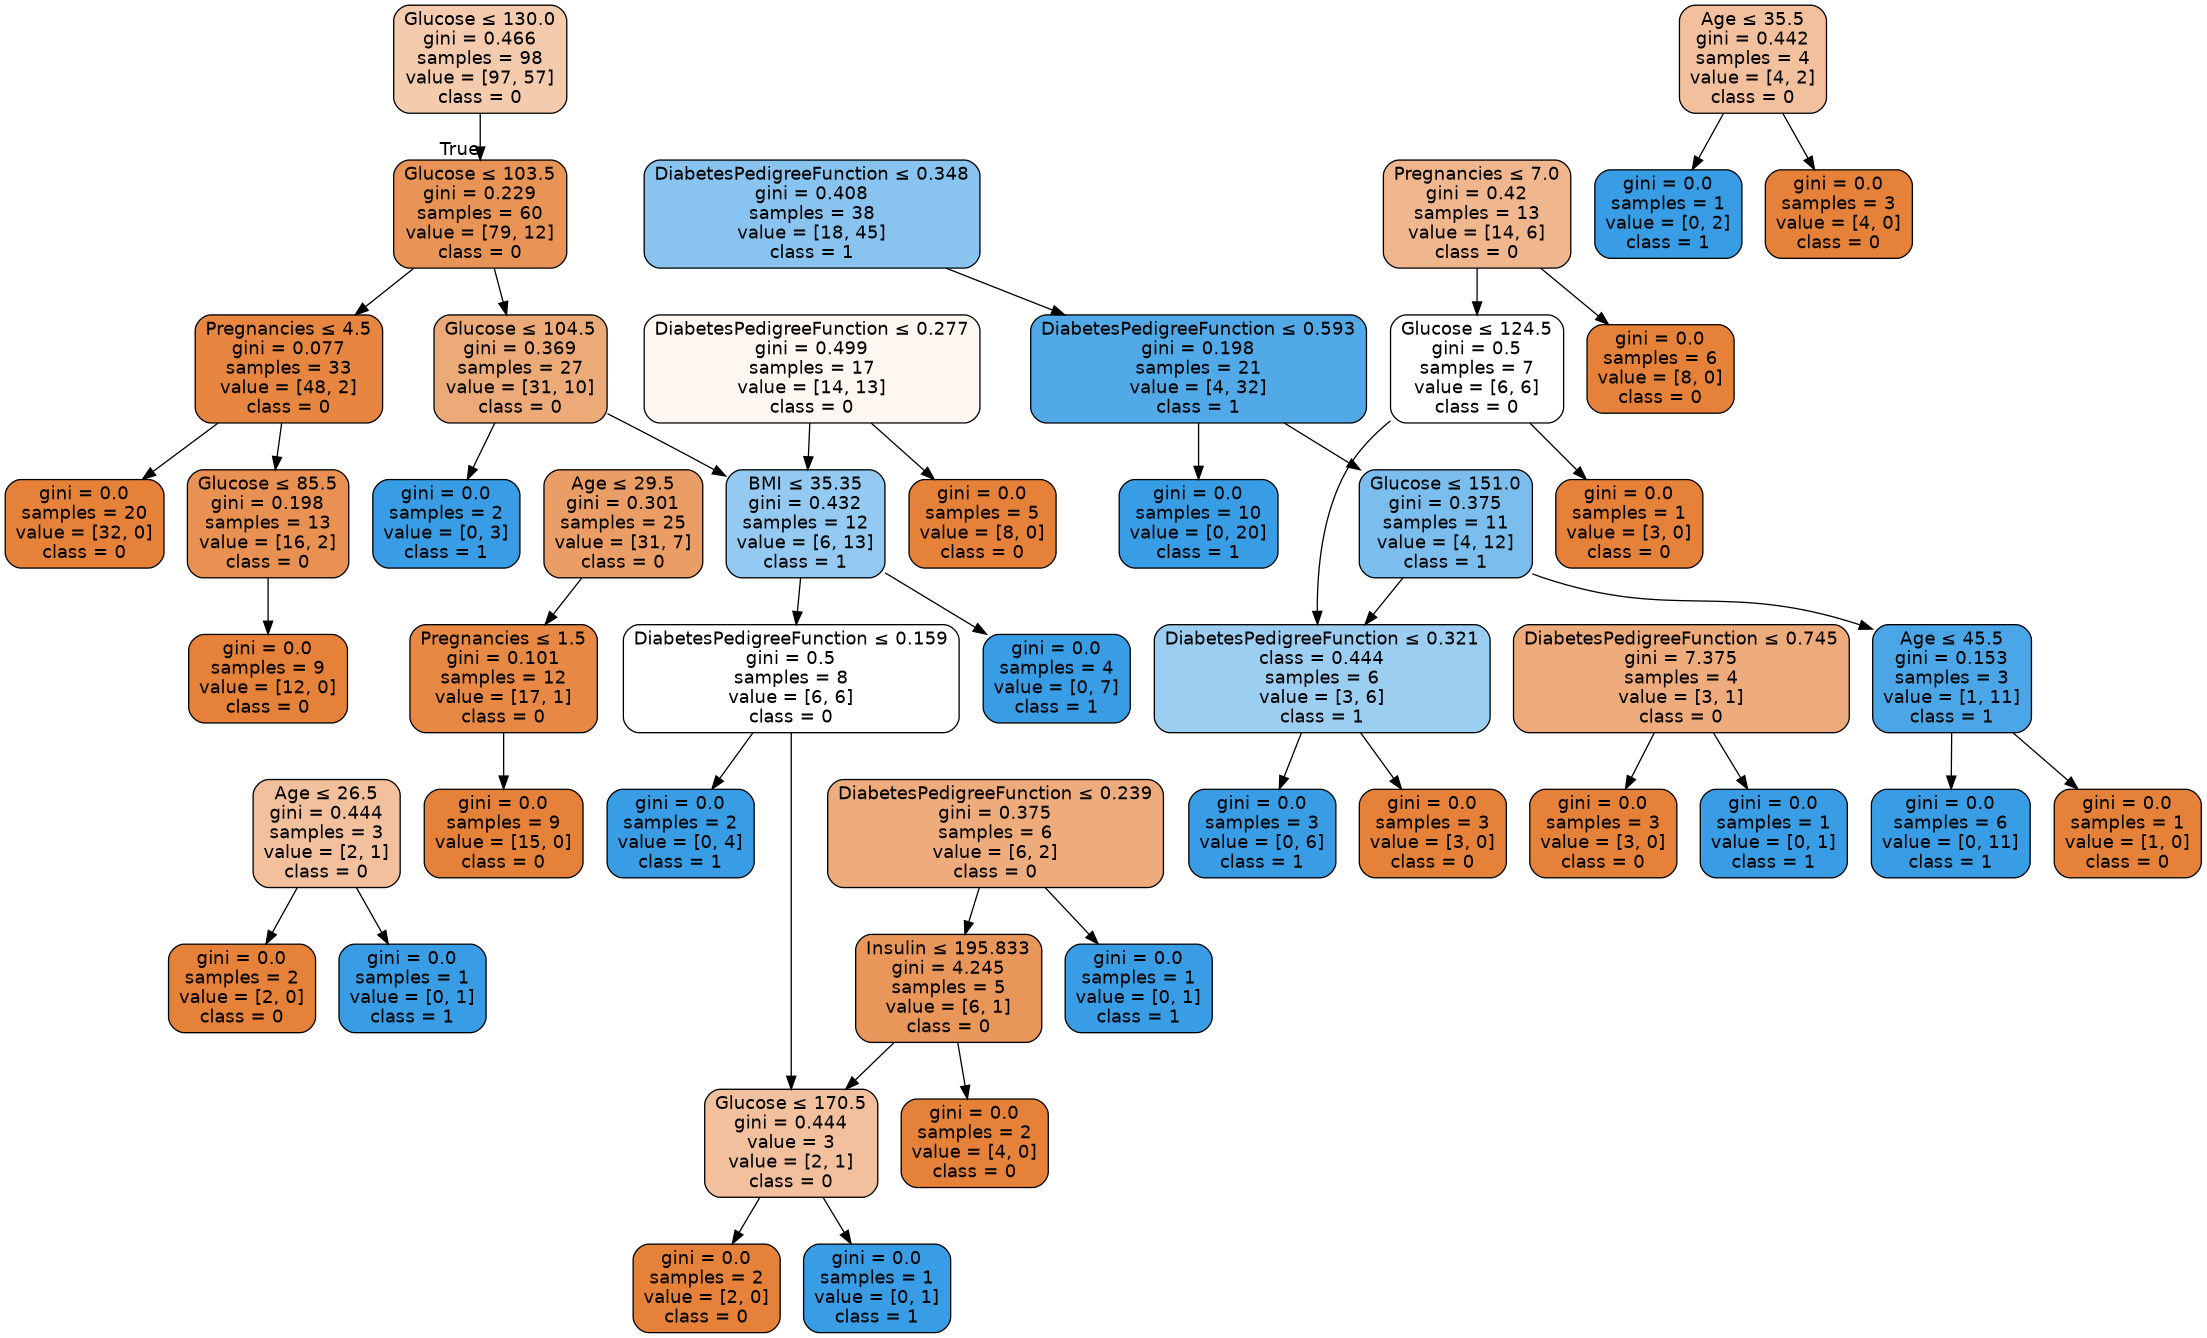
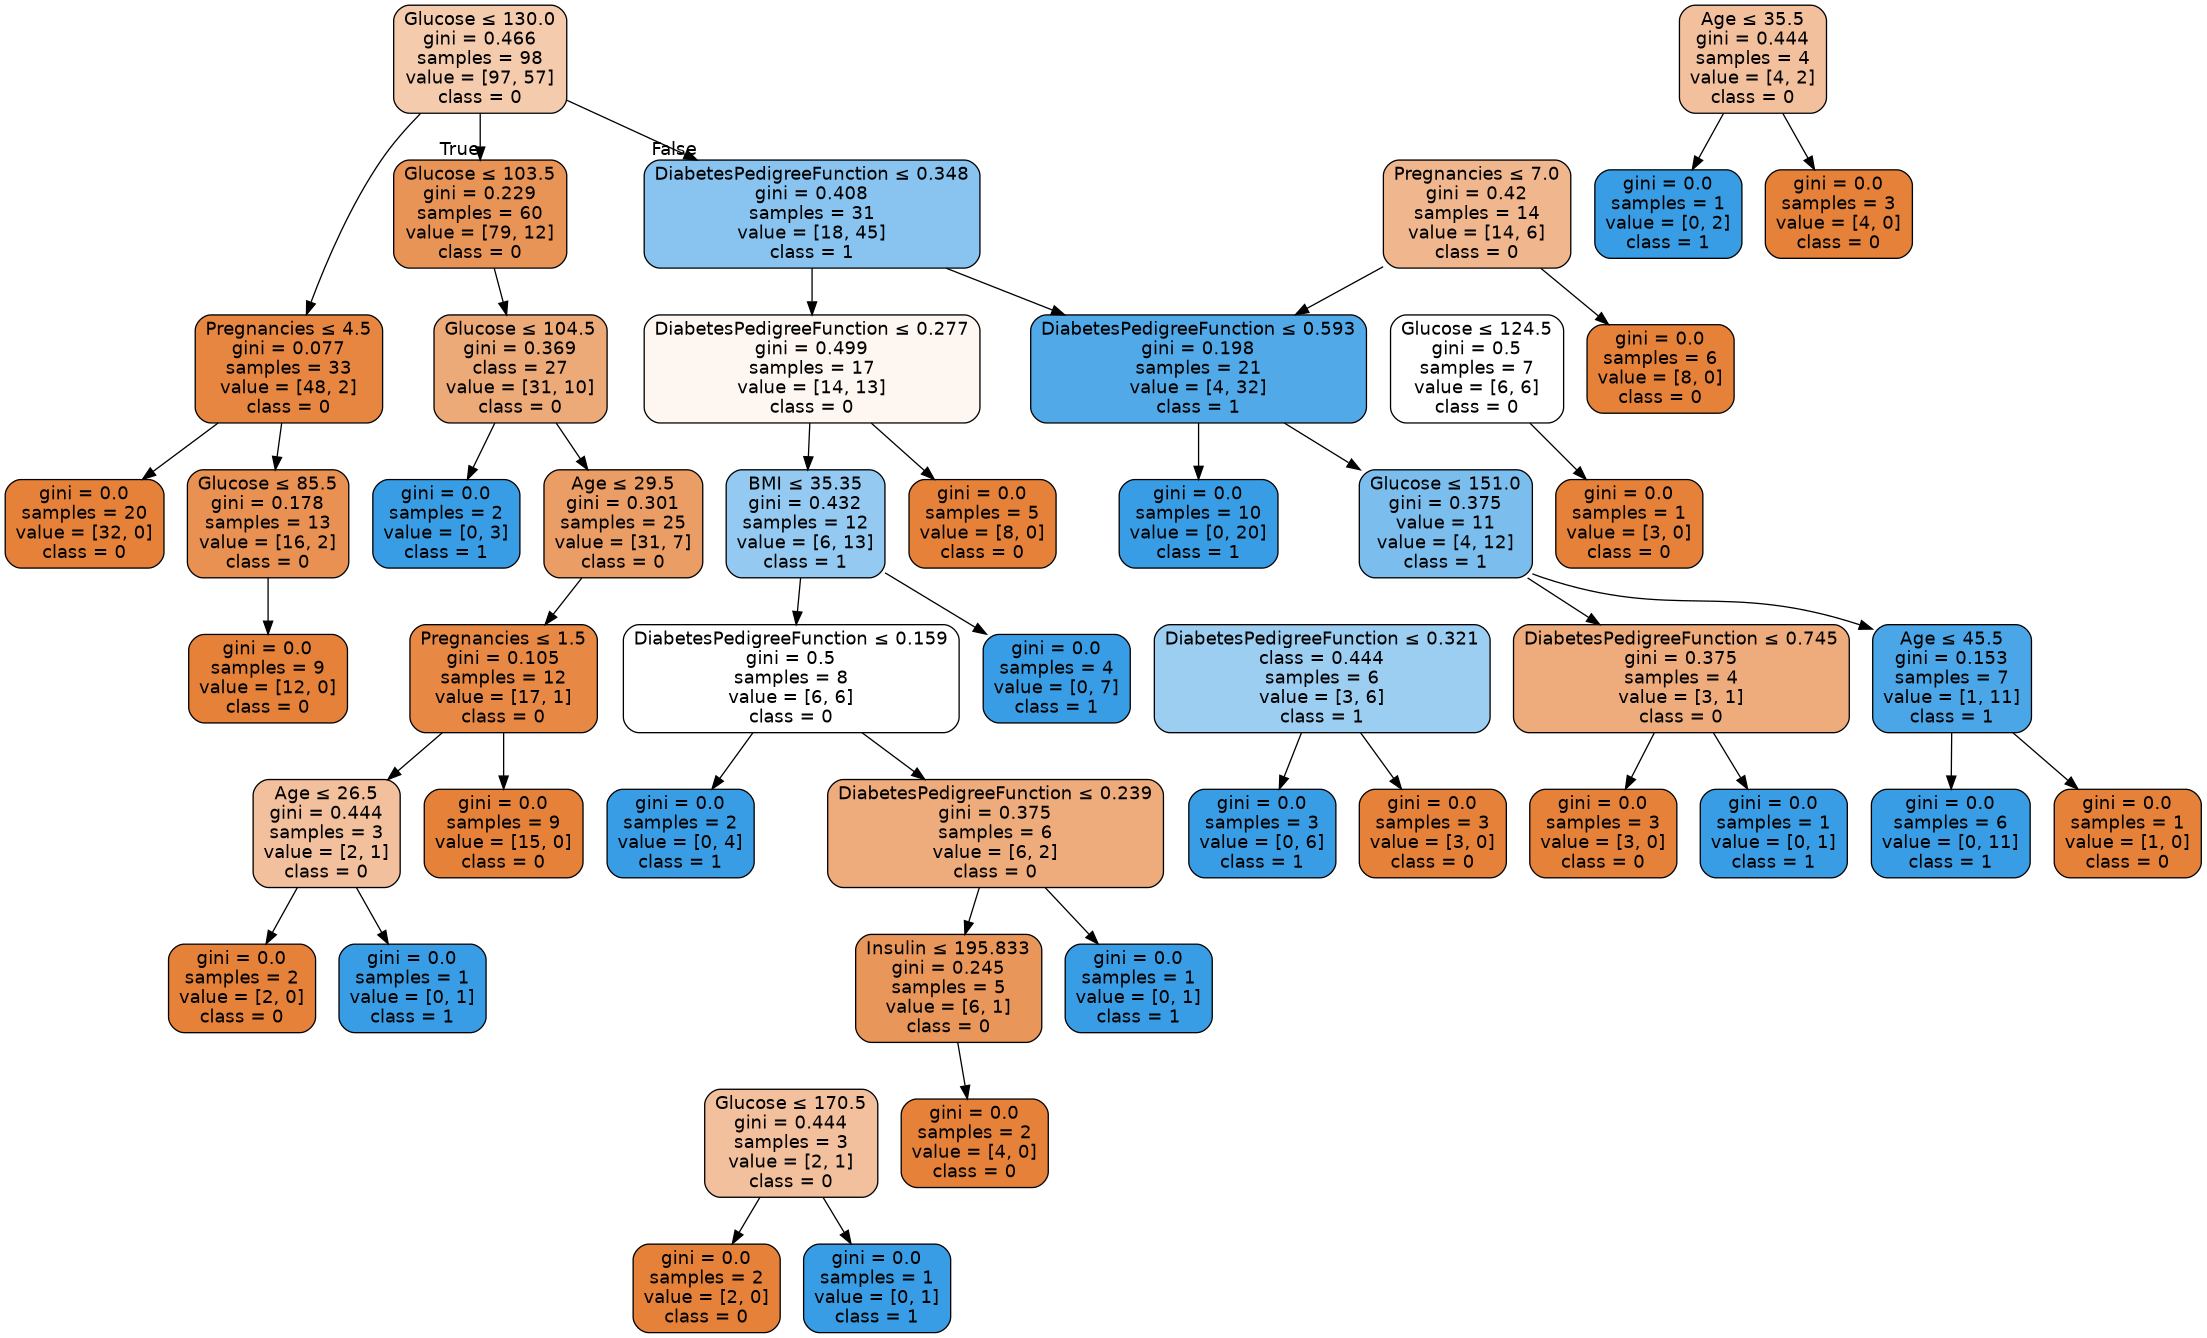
node "Age ≤ 35.5": text "gini = 0.442" -> "gini = 0.444"
edge "Glucose ≤ 130.0" -> "DiabetesPedigreeFunction ≤ 0.348": added
node "DiabetesPedigreeFunction ≤ 0.348": text "samples = 38" -> "samples = 31"
node "Pregnancies ≤ 7.0": text "samples = 13" -> "samples = 14"
edge "DiabetesPedigreeFunction ≤ 0.348" -> "DiabetesPedigreeFunction ≤ 0.277": added
edge "Pregnancies ≤ 7.0" -> "Glucose ≤ 124.5": now "Pregnancies ≤ 7.0" -> "DiabetesPedigreeFunction ≤ 0.593"
edge "Glucose ≤ 103.5" -> "Pregnancies ≤ 4.5": now "Glucose ≤ 130.0" -> "Pregnancies ≤ 4.5"
node "Glucose ≤ 104.5": text "samples = 27" -> "class = 27"
edge "Glucose ≤ 104.5" -> "BMI ≤ 35.35": now "Glucose ≤ 104.5" -> "Age ≤ 29.5"
node "Glucose ≤ 85.5": text "gini = 0.198" -> "gini = 0.178"
edge "Glucose ≤ 124.5" -> "DiabetesPedigreeFunction ≤ 0.321": removed
node "Glucose ≤ 151.0": text "samples = 11" -> "value = 11"
edge "Glucose ≤ 151.0" -> "DiabetesPedigreeFunction ≤ 0.321": now "Glucose ≤ 151.0" -> "DiabetesPedigreeFunction ≤ 0.745"
node "Pregnancies ≤ 1.5": text "gini = 0.101" -> "gini = 0.105"
node "DiabetesPedigreeFunction ≤ 0.745": text "gini = 7.375" -> "gini = 0.375"
node "Age ≤ 45.5": text "samples = 3" -> "samples = 7"
edge "Pregnancies ≤ 1.5" -> "Age ≤ 26.5": added
edge "DiabetesPedigreeFunction ≤ 0.159" -> "Glucose ≤ 170.5": now "DiabetesPedigreeFunction ≤ 0.159" -> "DiabetesPedigreeFunction ≤ 0.239"
node "Insulin ≤ 195.833": text "gini = 4.245" -> "gini = 0.245"
edge "Insulin ≤ 195.833" -> "Glucose ≤ 170.5": removed
node "Glucose ≤ 170.5": text "value = 3" -> "samples = 3"
